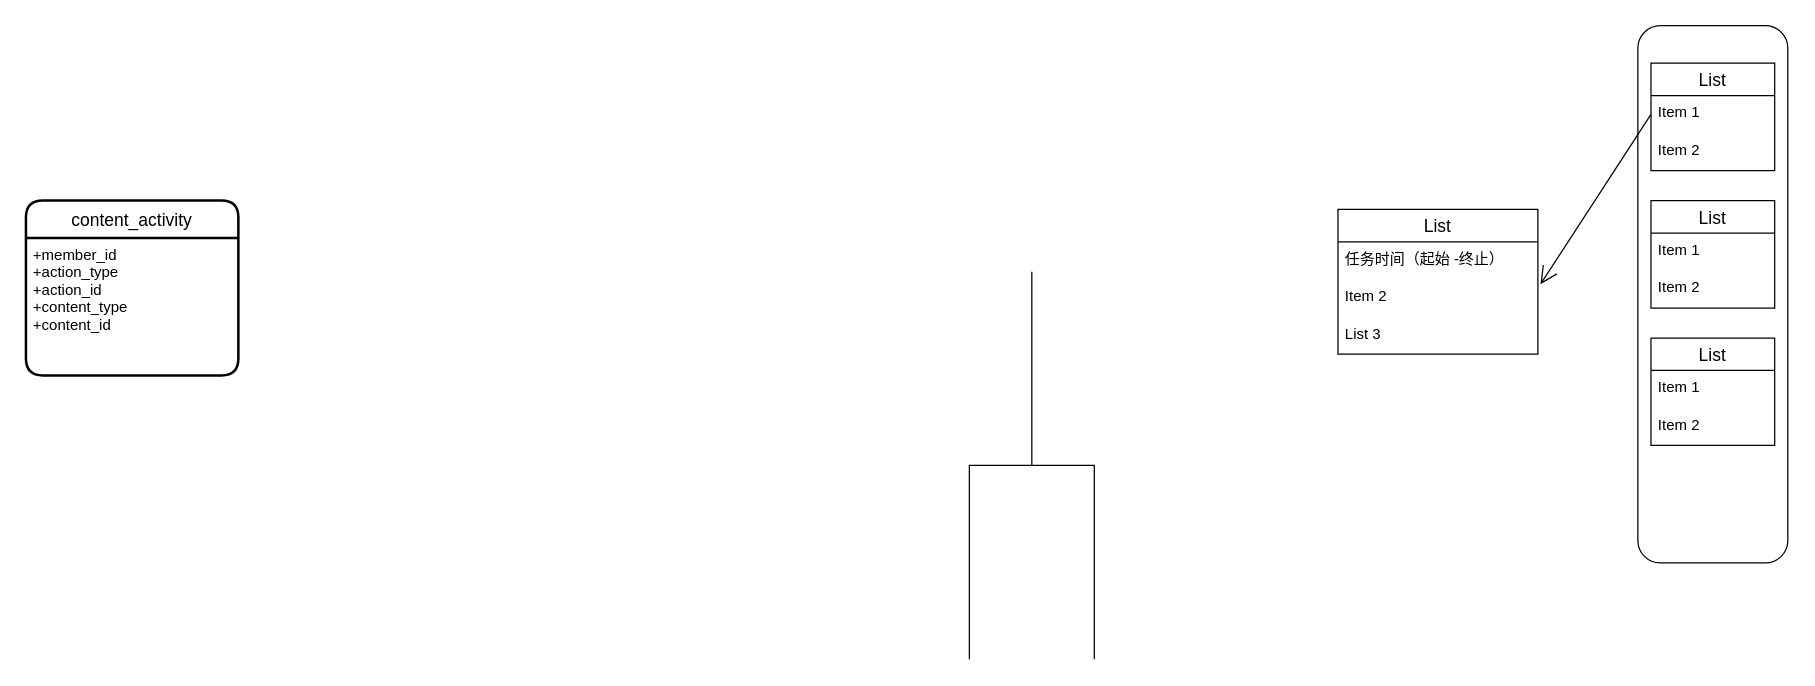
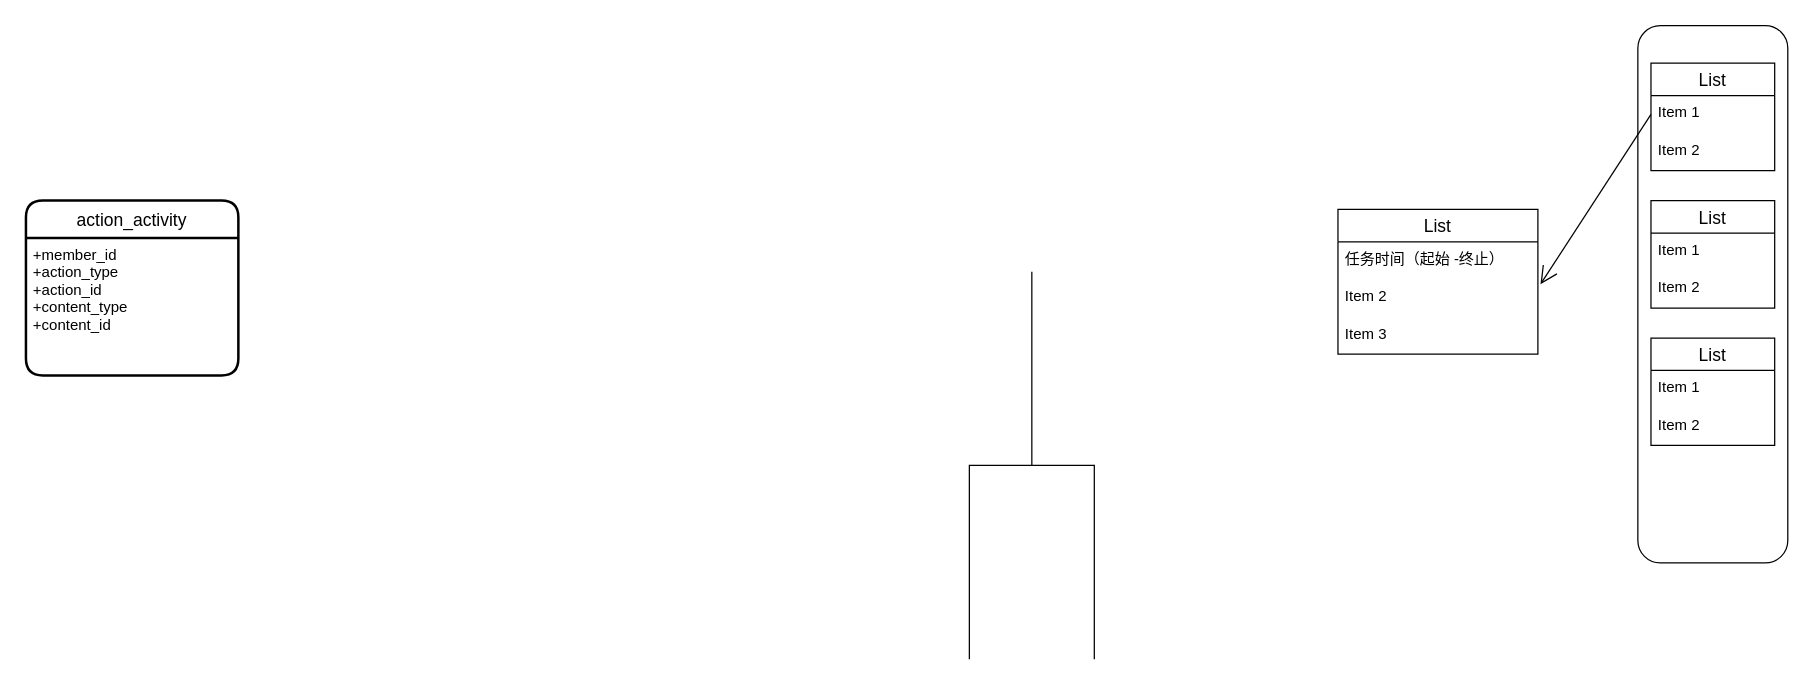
node "content_activity": label "content_activity" -> "action_activity"
node "List 3": label "List 3" -> "Item 3"
